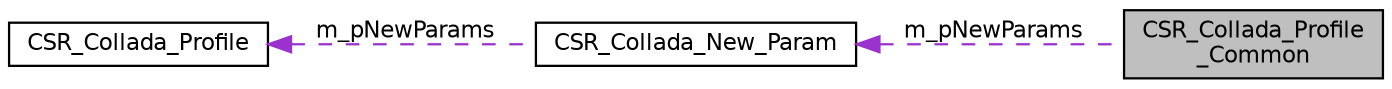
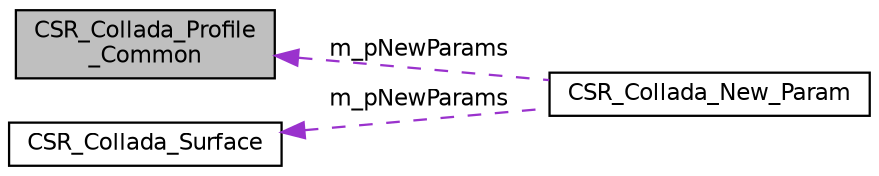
node "CSR_Collada_Profile": label "CSR_Collada_Profile" -> "CSR_Collada_Surface"
edge "CSR_Collada_Profile _Common" -> "CSR_Collada_New_Param": reversed
